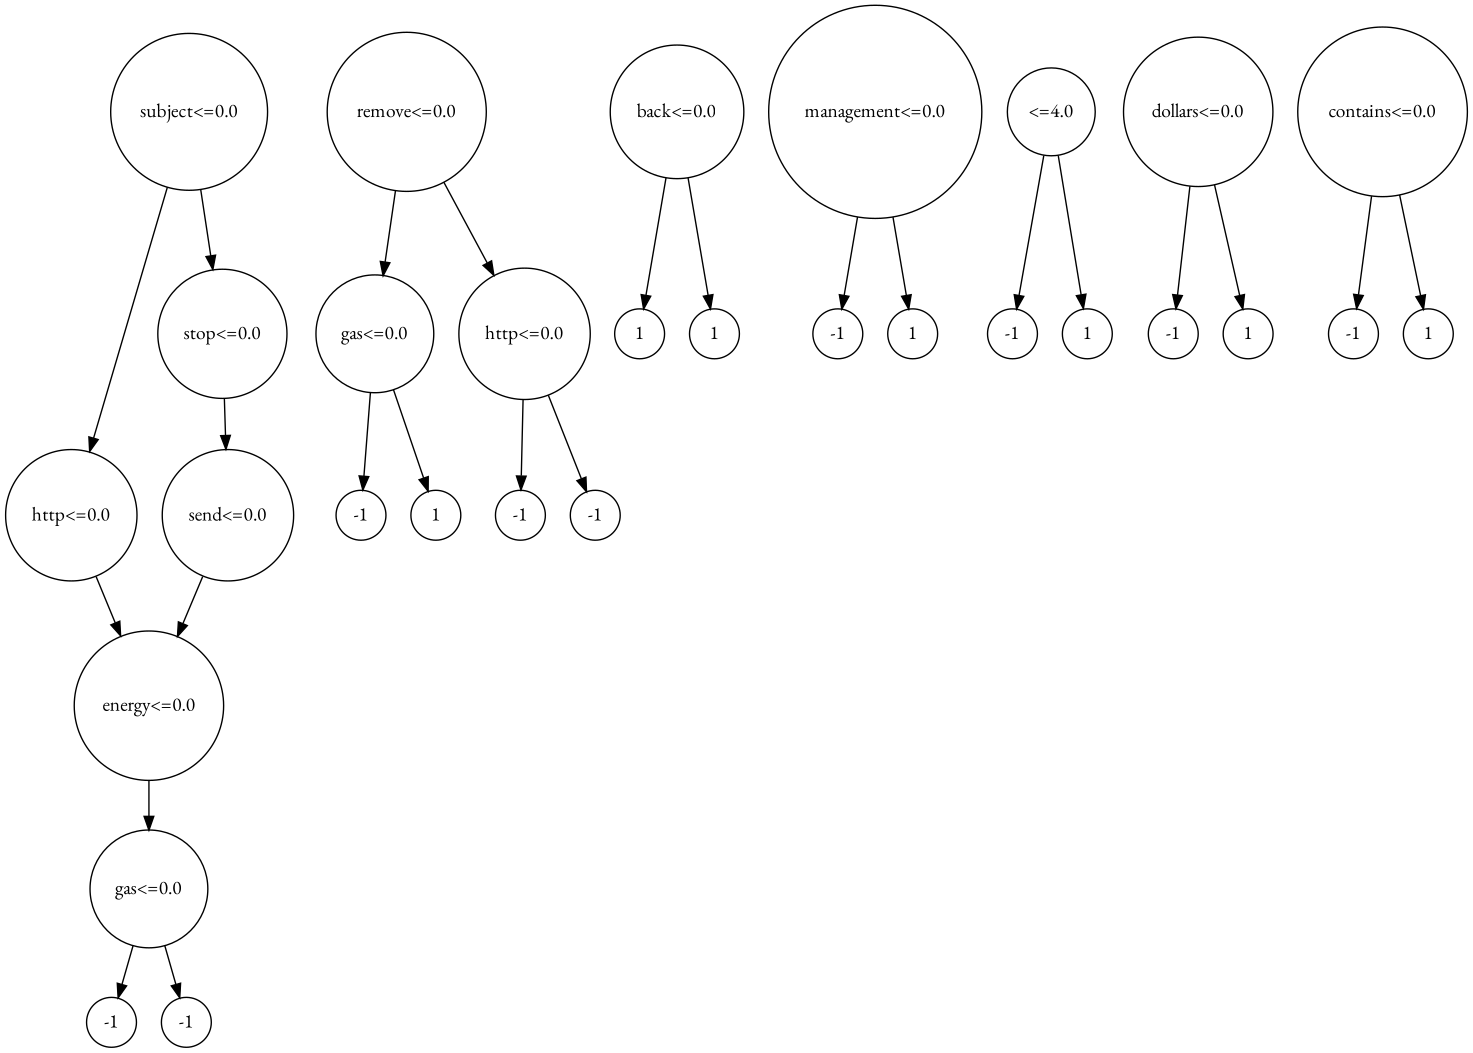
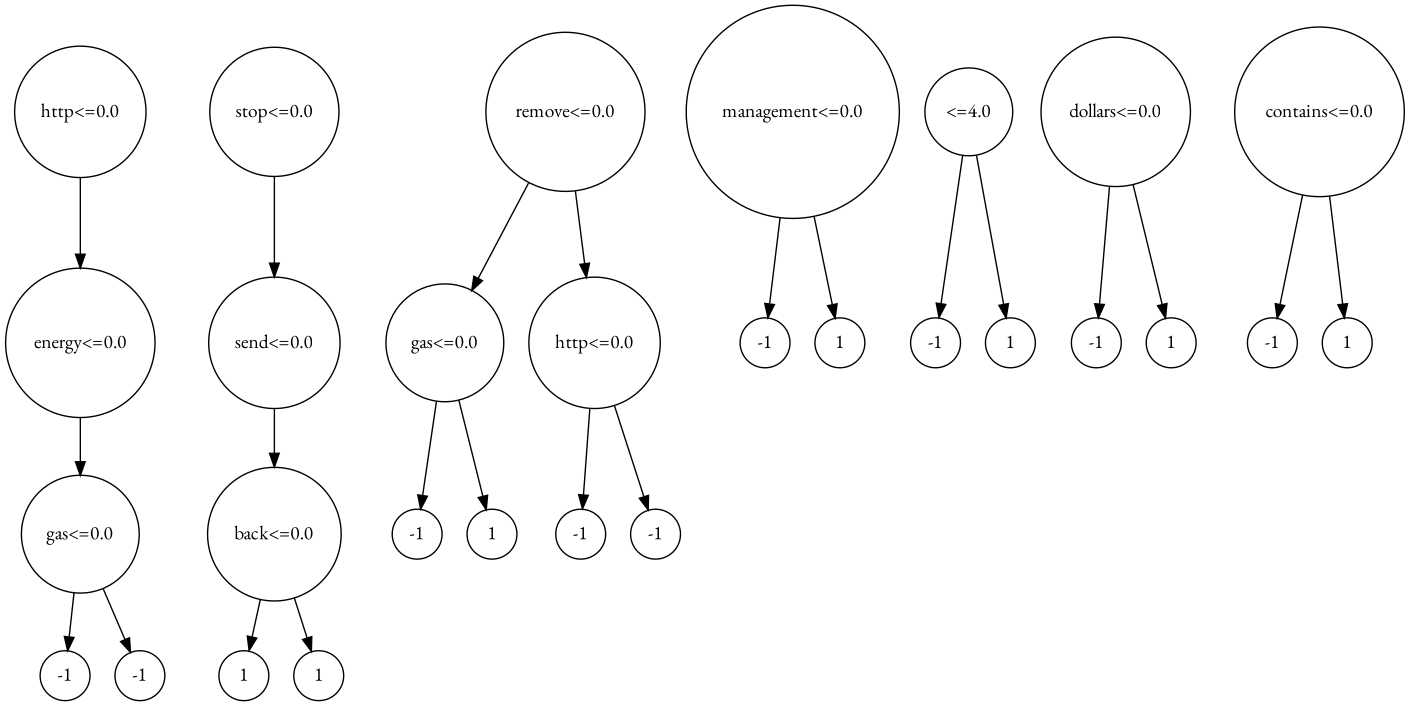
node "subject<=0.0": removed
edge "send<=0.0" -> "energy<=0.0": now "send<=0.0" -> "back<=0.0"
